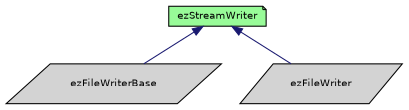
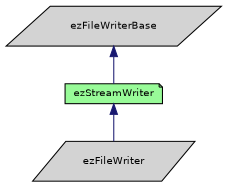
edge "ezFileWriterBase" -> "ezStreamWriter": reversed
